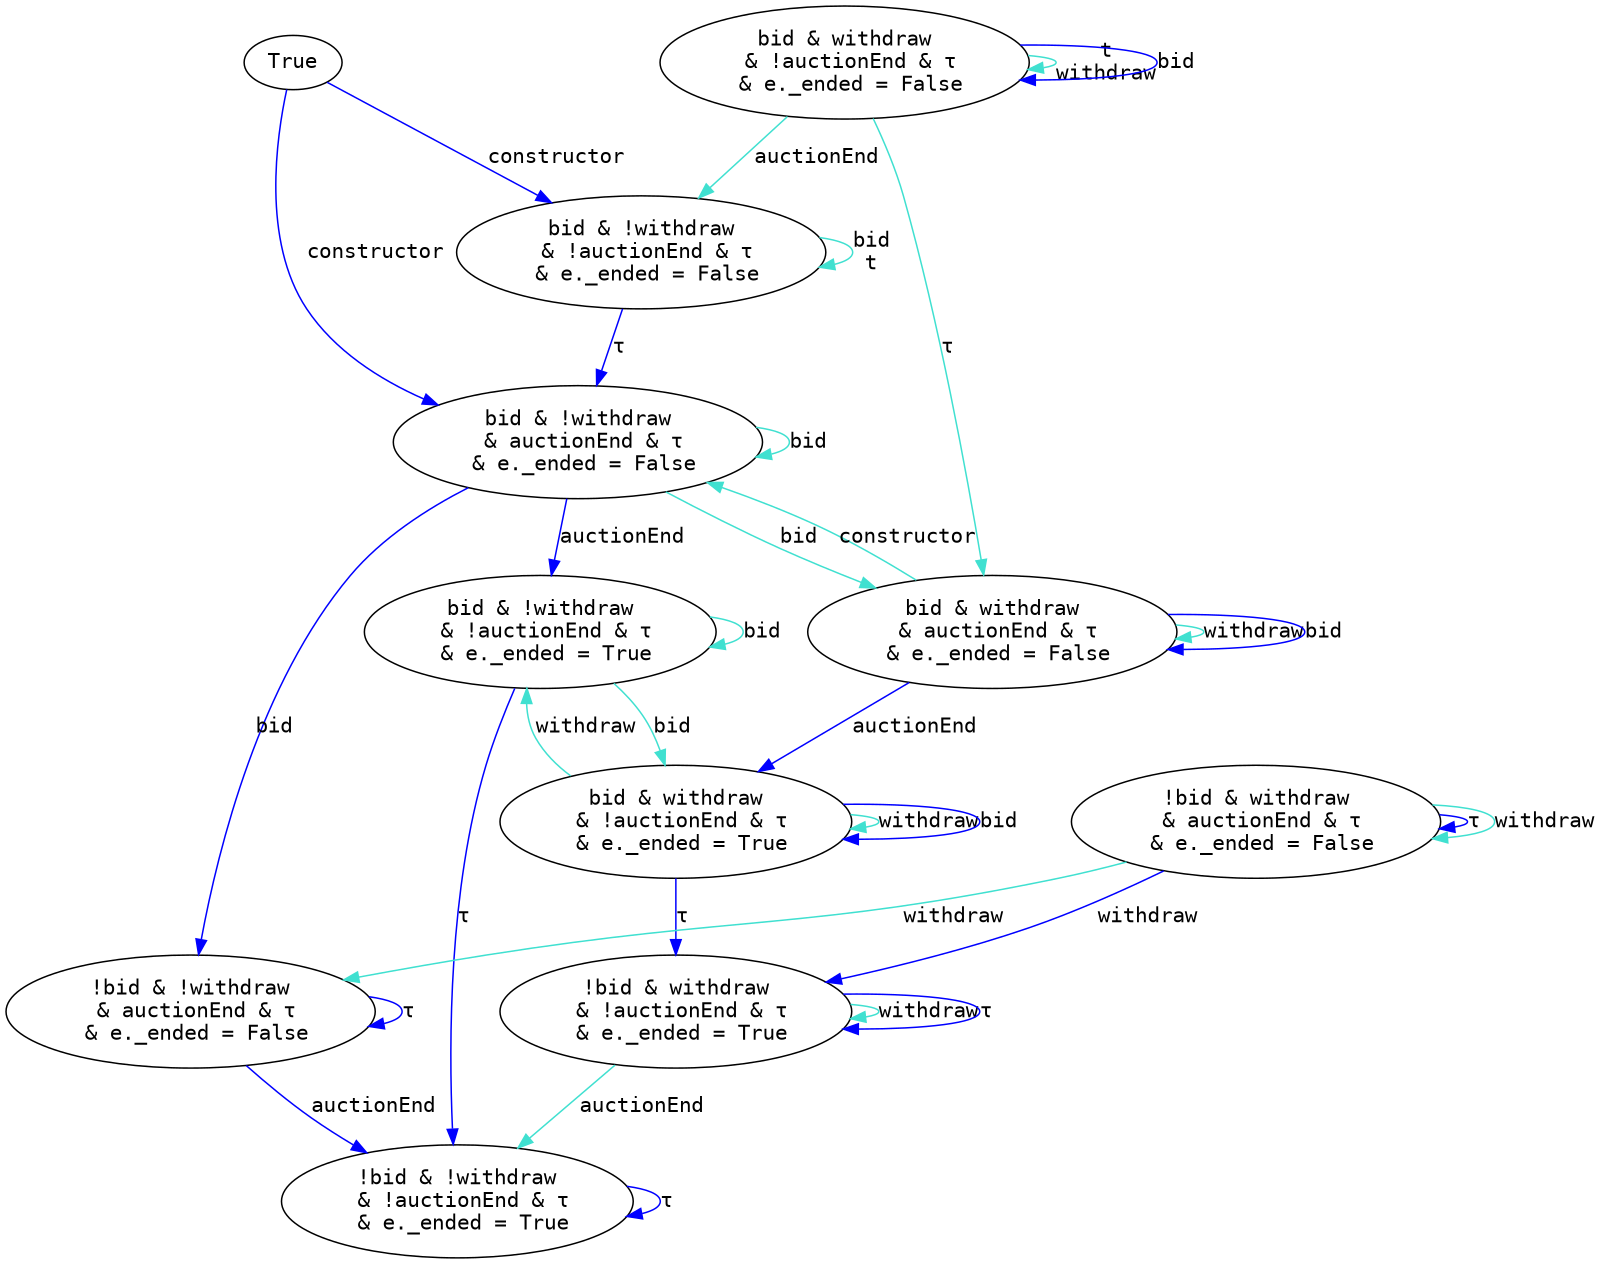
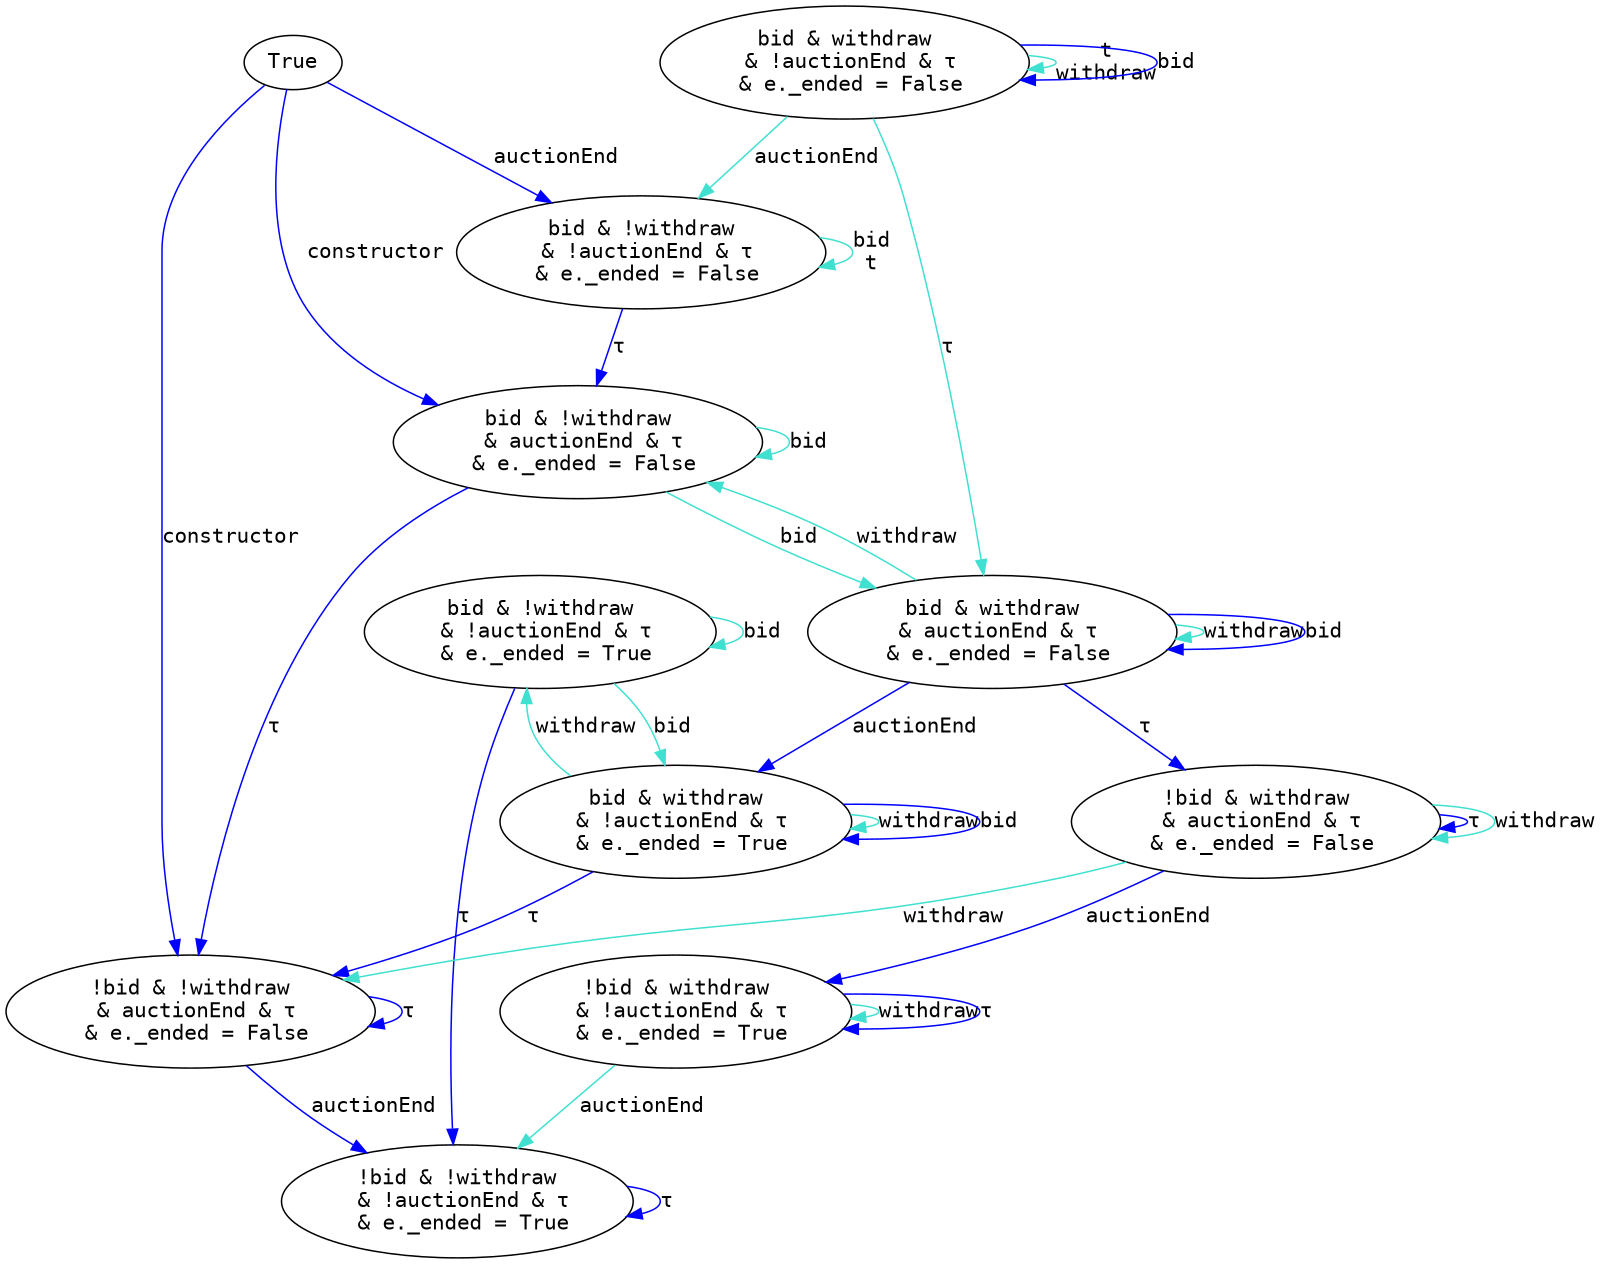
edge "True" -> "bid & !withdraw & !auctionEnd & τ & e._ended = False": label "constructor" -> "auctionEnd"
edge "True" -> "!bid & !withdraw & auctionEnd & τ & e._ended = False": added, label "constructor"
edge "bid & !withdraw & auctionEnd & τ & e._ended = False" -> "bid & !withdraw & !auctionEnd & τ & e._ended = True": removed, label "auctionEnd"
edge "bid & withdraw & auctionEnd & τ & e._ended = False" -> "bid & !withdraw & auctionEnd & τ & e._ended = False": label "constructor" -> "withdraw"
edge "bid & withdraw & auctionEnd & τ & e._ended = False" -> "!bid & withdraw & auctionEnd & τ & e._ended = False": added, label "τ"
edge "bid & !withdraw & auctionEnd & τ & e._ended = False" -> "!bid & !withdraw & auctionEnd & τ & e._ended = False": label "bid" -> "τ"
edge "bid & withdraw & !auctionEnd & τ & e._ended = True" -> "!bid & withdraw & !auctionEnd & τ & e._ended = True": now "bid & withdraw & !auctionEnd & τ & e._ended = True" -> "!bid & !withdraw & auctionEnd & τ & e._ended = False"
edge "!bid & withdraw & auctionEnd & τ & e._ended = False" -> "!bid & withdraw & !auctionEnd & τ & e._ended = True": label "withdraw" -> "auctionEnd"
